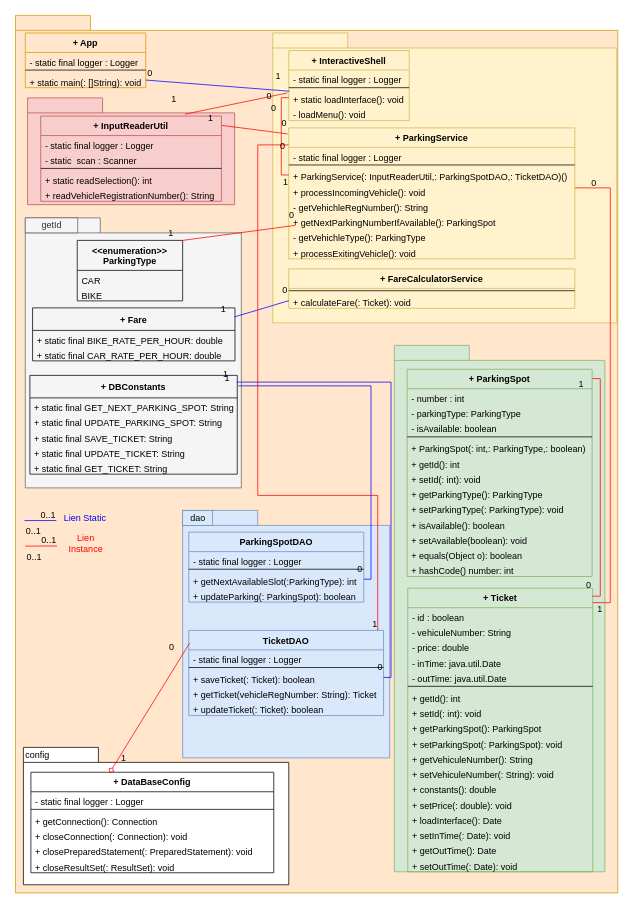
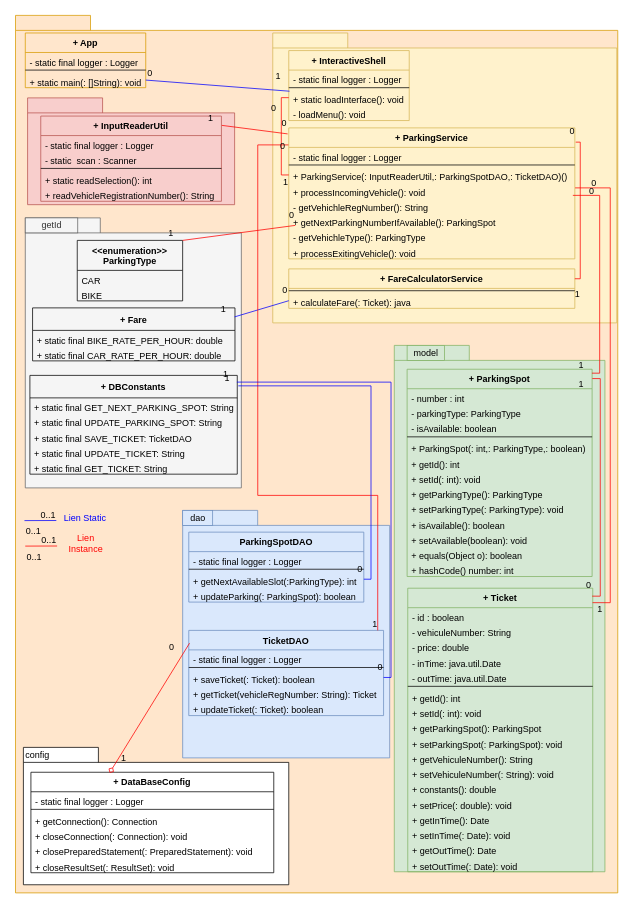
edge "+ static loadInterface(): void" -- "+ InputReaderUtil": removed, labels "0", "1"
edge "+ ParkingService" -- "+ FareCalculatorService": added, labels "0", "1"
edge "+ processIncomingVehicle(): void" -- "+ ParkingSpot": added, labels "0", "1"
node "+ calculateFare(: Ticket): void": label "+ calculateFare(: Ticket): void" -> "+ calculateFare(: Ticket): java"
node "model": added
node "+ static final SAVE_TICKET: String": label "+ static final SAVE_TICKET: String" -> "+ static final SAVE_TICKET: TicketDAO"
node "+ loadInterface(): Date": label "+ loadInterface(): Date" -> "+ getInTime(): Date"
